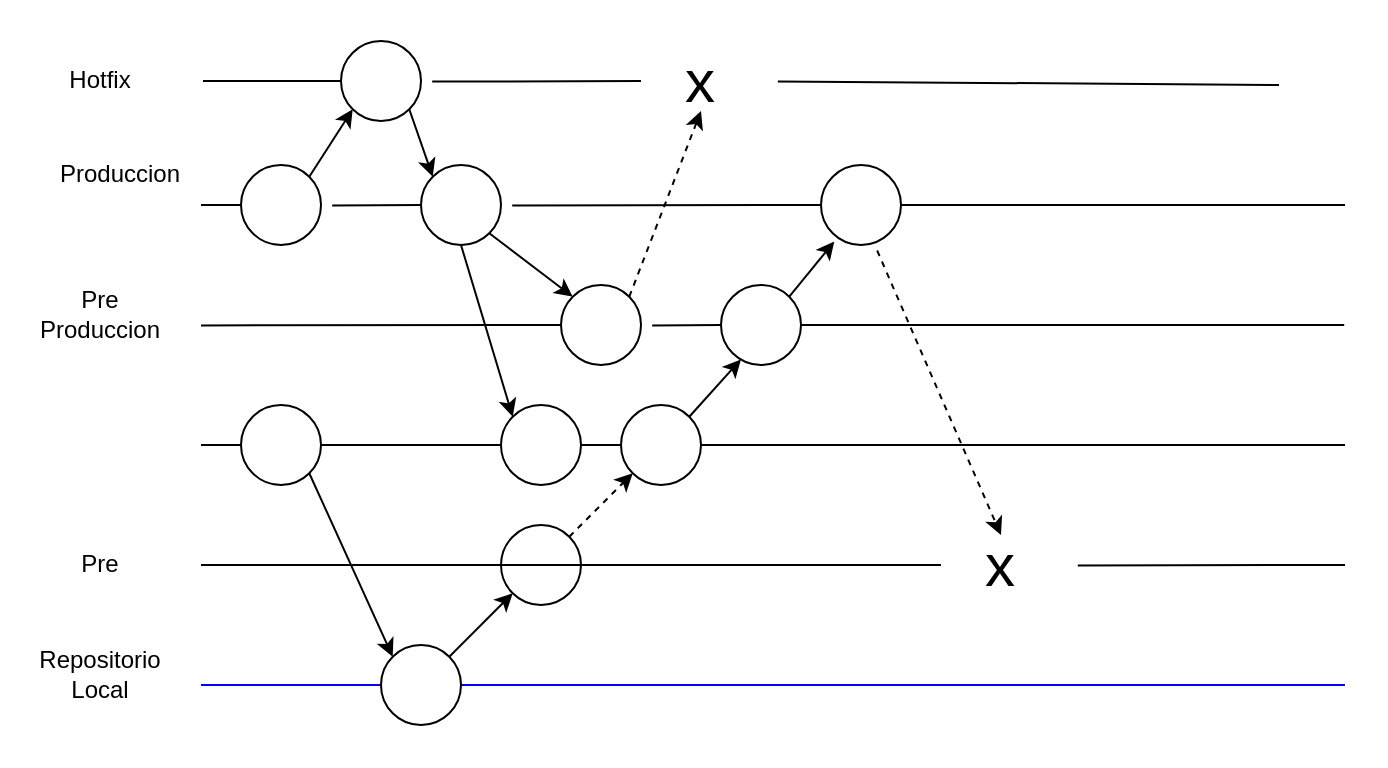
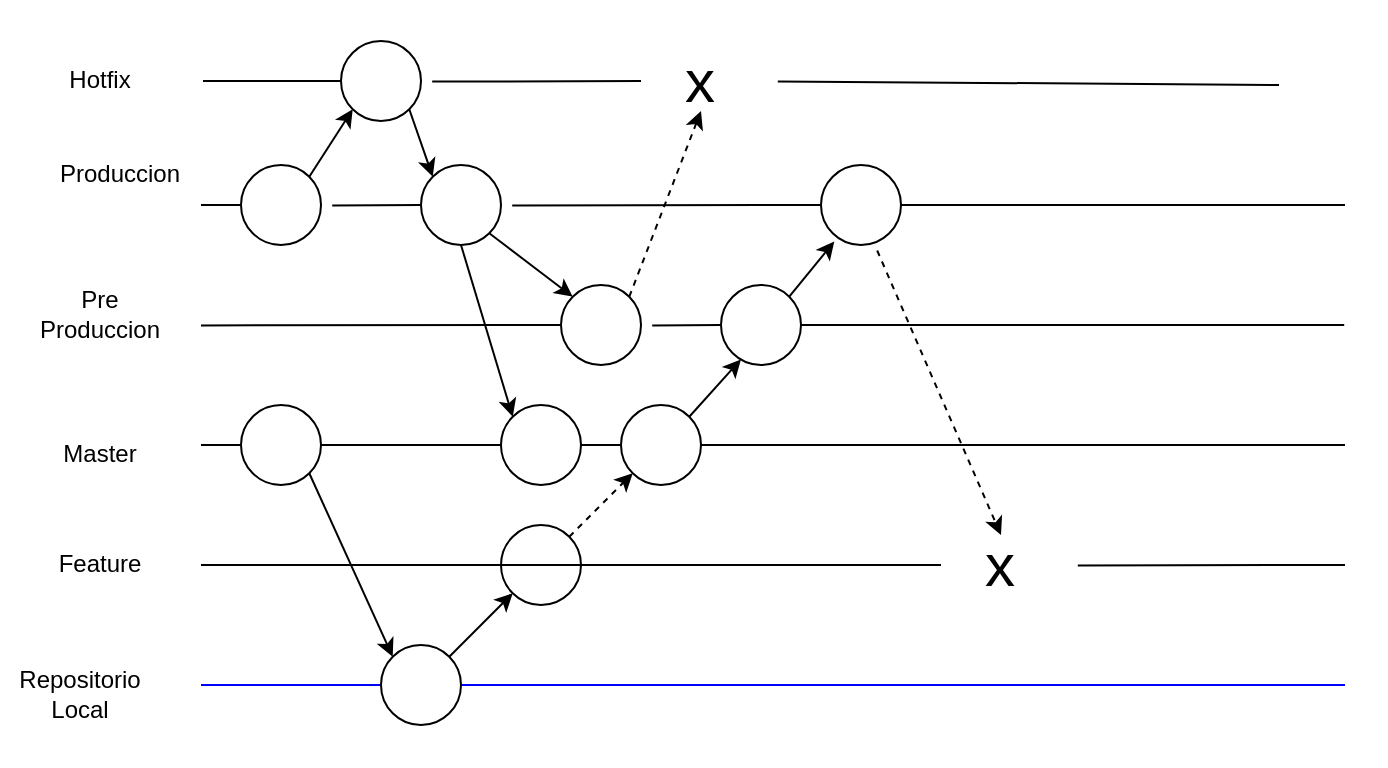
node "Master": added
node "Pre": label "Pre" -> "Feature"
node "Repositorio Local": moved (101, 675) -> (81, 695)
